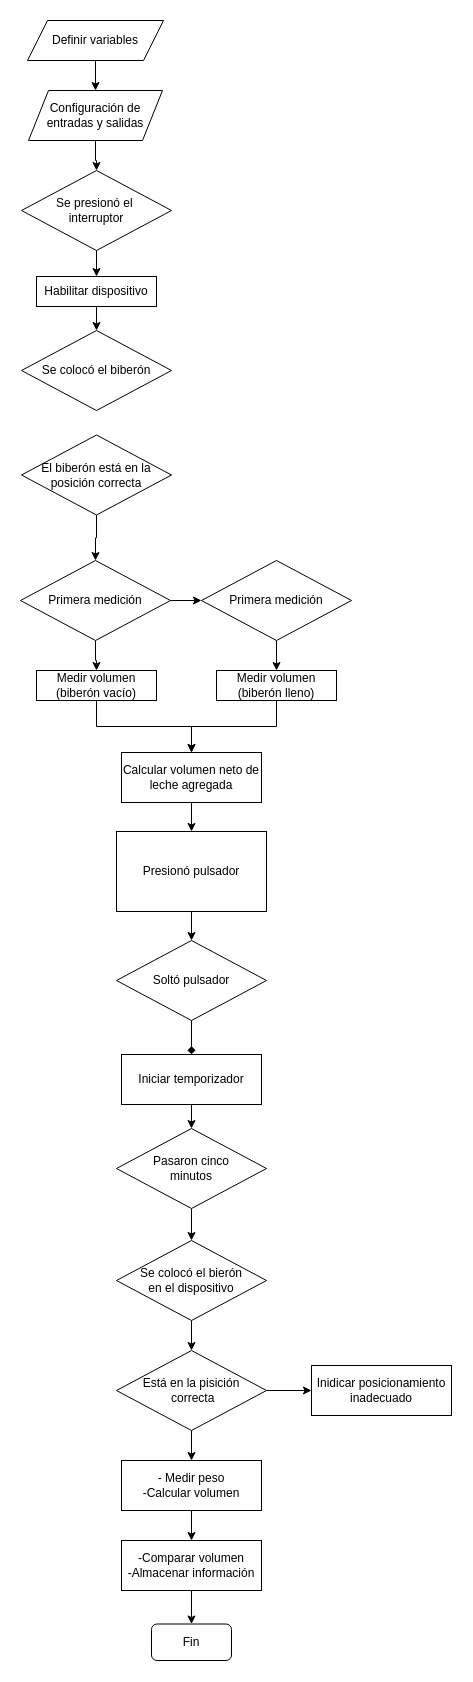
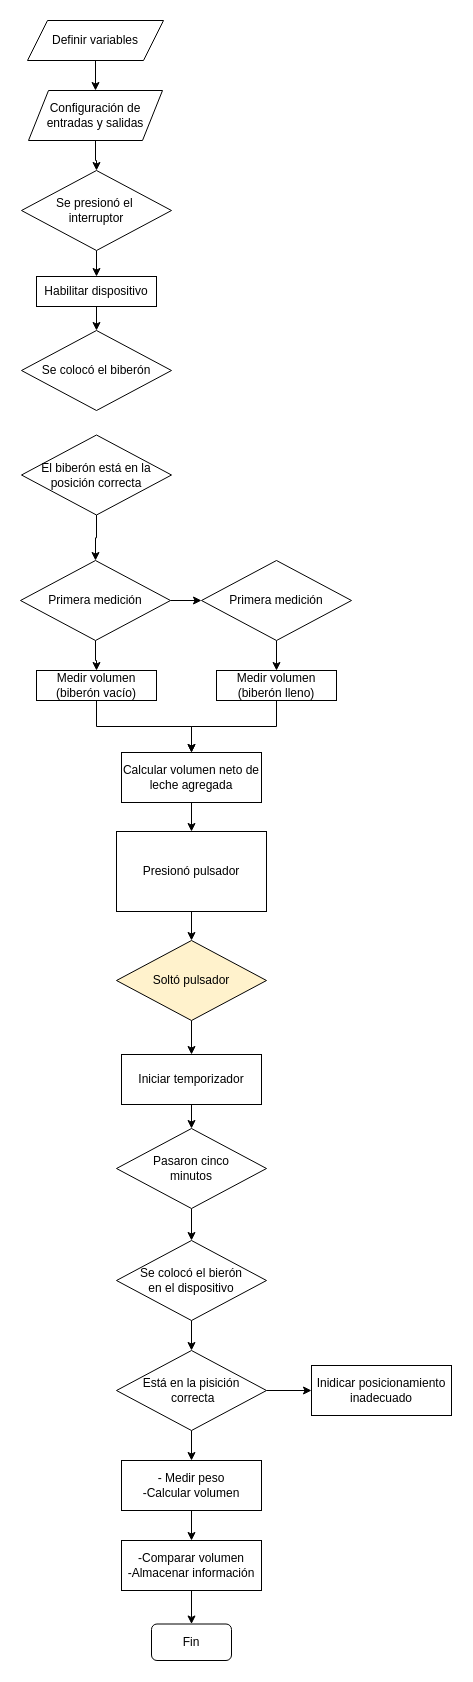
node "Soltó pulsador": fillcolor #ffffff -> #fff2cc
edge "Soltó pulsador" -> "Iniciar temporizador": arrowhead diamond -> classic
